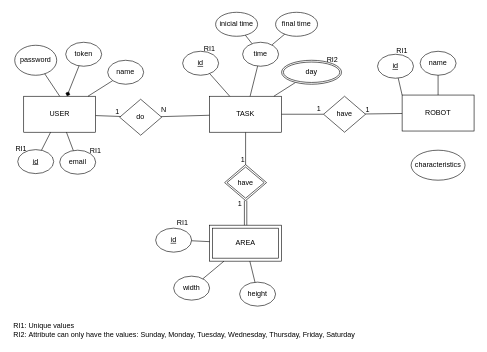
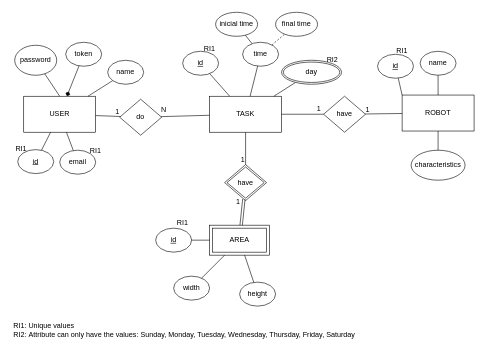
edge "final time" -- "time": style solid -> dashed
edge "ROBOT" -- "characteristics": added
node "AREA": size 72x36 -> 60x30
